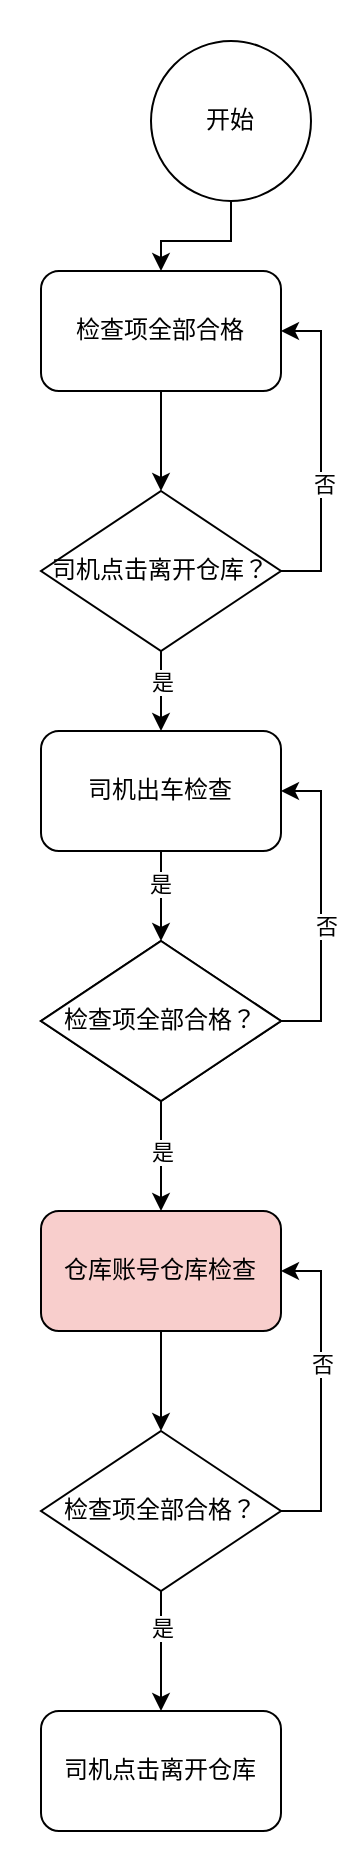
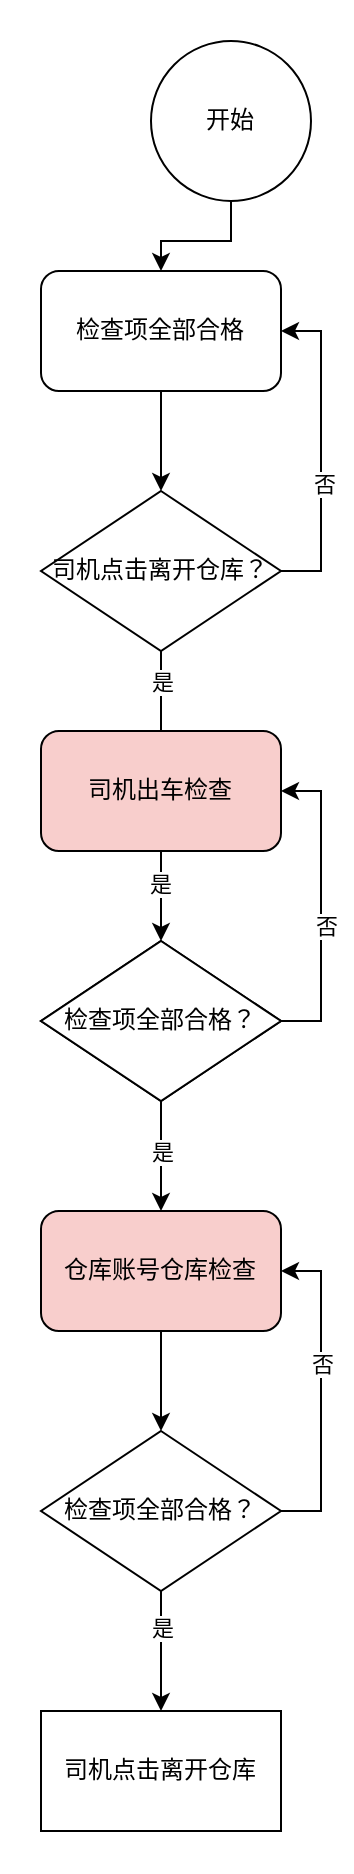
edge "司机点击离开仓库？" -> "司机出车检查": arrowhead classic -> none
node "司机出车检查": fillcolor #ffffff -> #f8cecc
node "司机点击离开仓库": shape rounded rectangle -> rectangle
